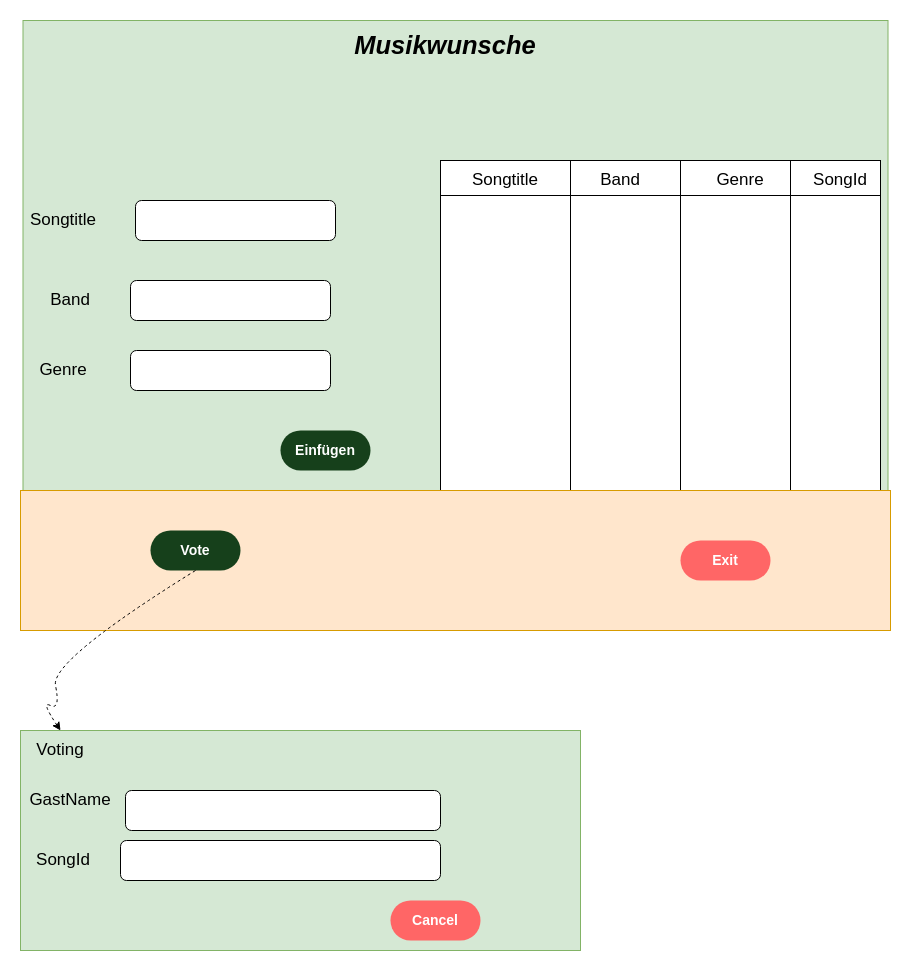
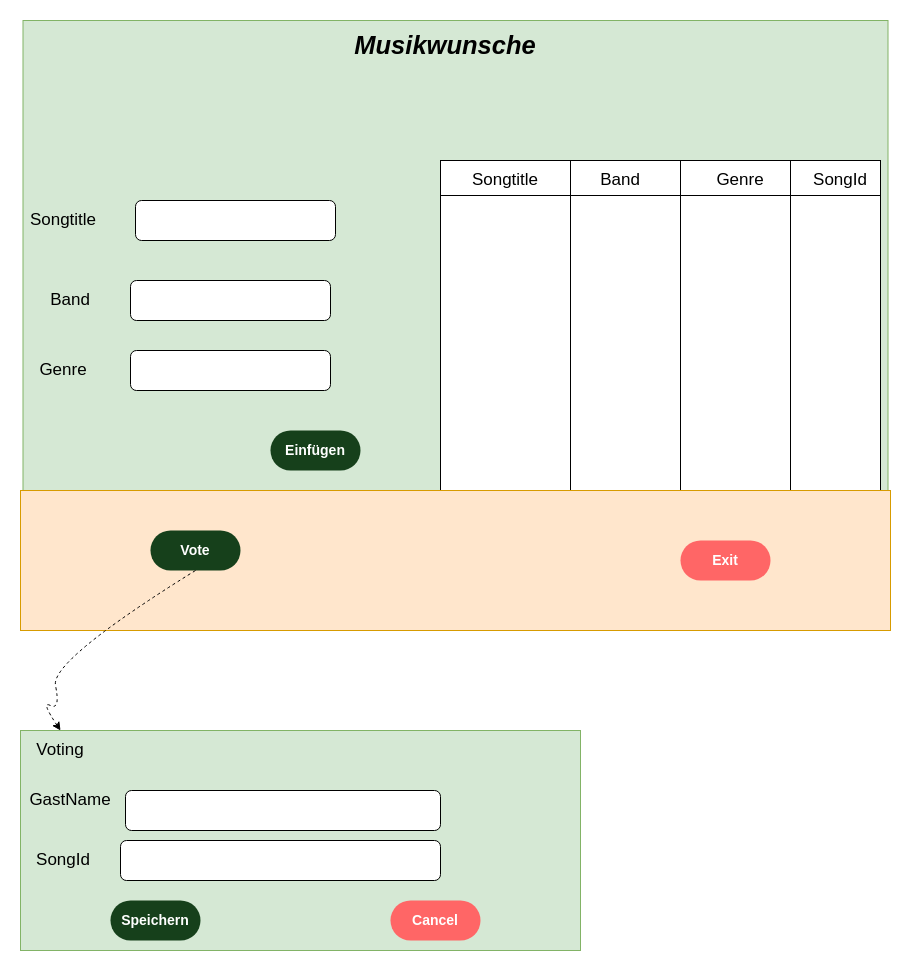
node "Einfügen": moved (326, 451) -> (316, 451)
node "Speichern": added
